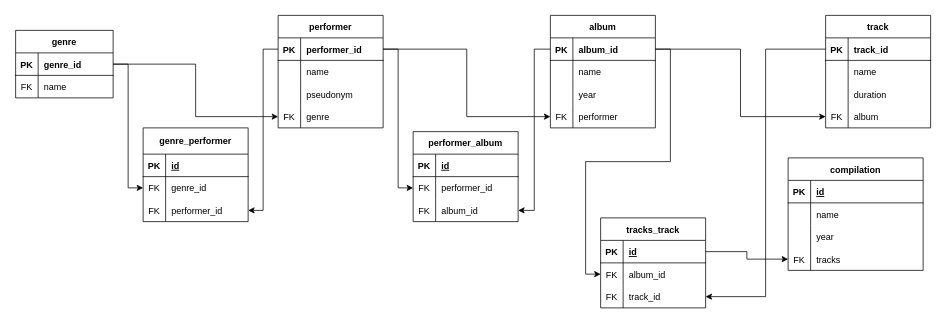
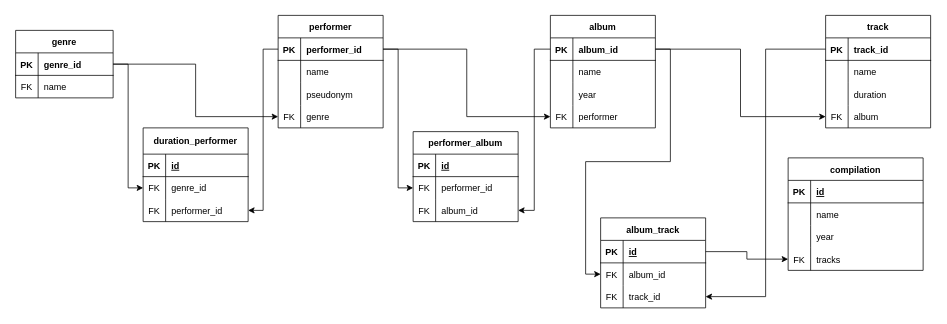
node "genre_performer": label "genre_performer" -> "duration_performer"
node "tracks_track": label "tracks_track" -> "album_track"
